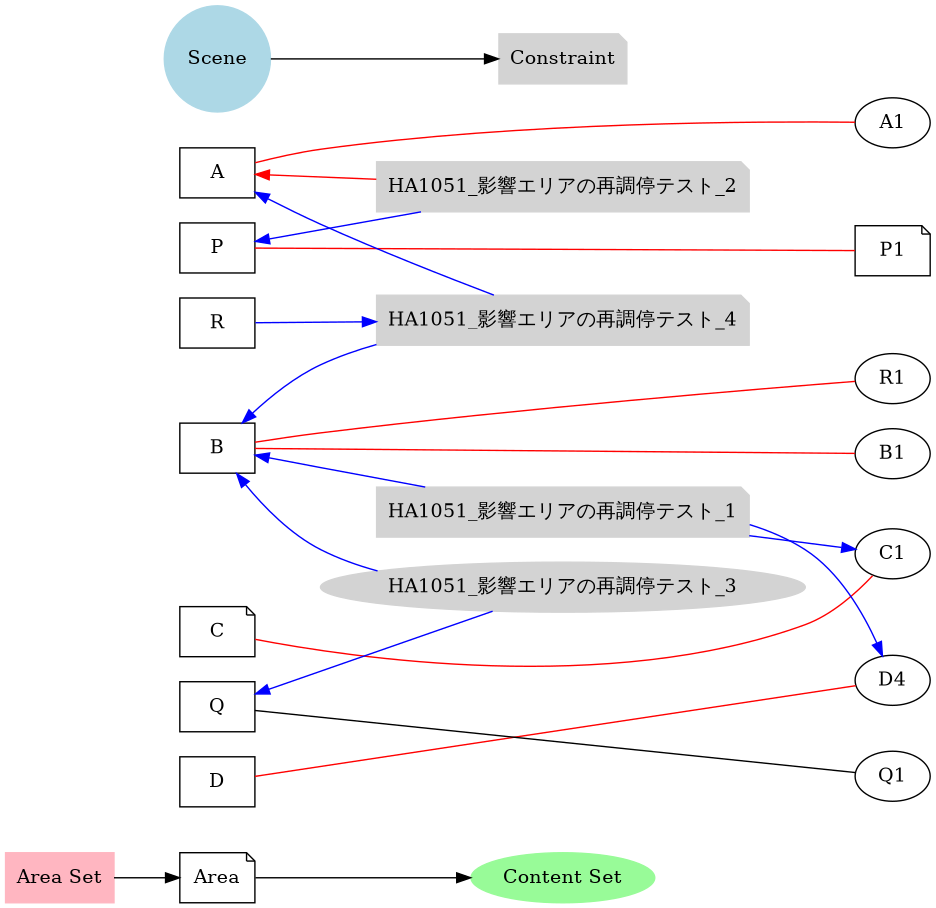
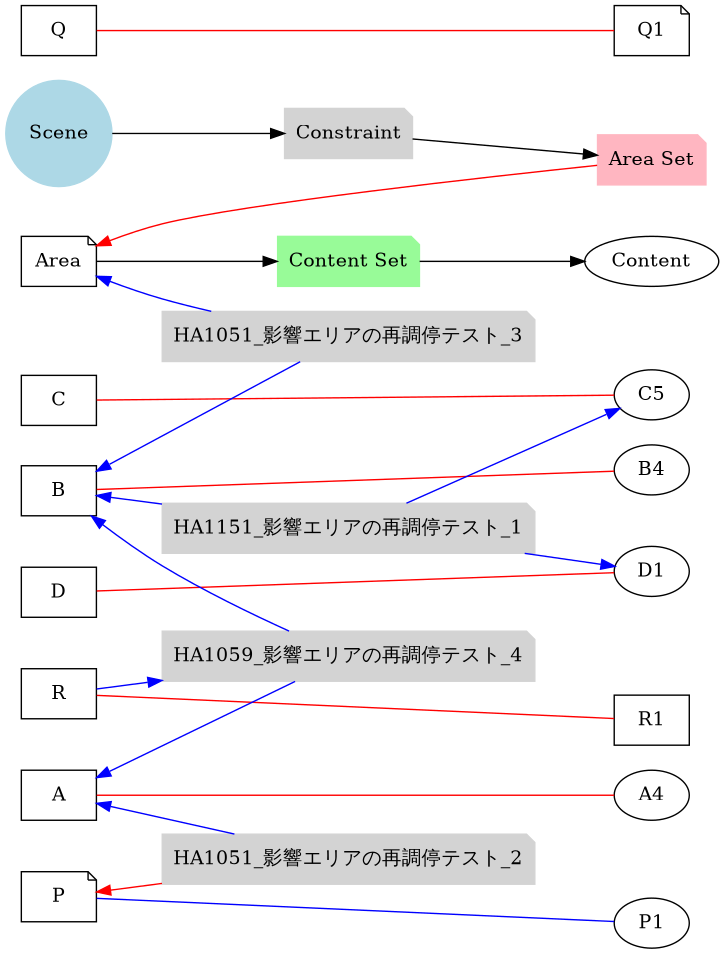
node "A1": label "A1" -> "A4"
edge "Constraint" -> "Area Set": added
edge "HA1051_影響エリアの再調停テスト_2" -> "A": color red -> blue
edge "HA1051_影響エリアの再調停テスト_2" -> "P": color blue -> red
node "P": shape box -> note
edge "P" -- "P1": color red -> blue
node "P1": shape note -> ellipse
node "Content": added
node "HA1051_影響エリアの再調停テスト_4": label "HA1051_影響エリアの再調停テスト_4" -> "HA1059_影響エリアの再調停テスト_4"
node "R1": shape ellipse -> box
edge "R1" -- "B": now "R1" -- "R"
node "B1": label "B1" -> "B4"
node "HA1051_影響エリアの再調停テスト_1": label "HA1051_影響エリアの再調停テスト_1" -> "HA1151_影響エリアの再調停テスト_1"
node "C1": label "C1" -> "C5"
node "HA1051_影響エリアの再調停テスト_3": shape ellipse -> note
node "C": shape note -> box
edge "HA1051_影響エリアの再調停テスト_3" -> "Q": now "HA1051_影響エリアの再調停テスト_3" -> "Area"
node "D4": label "D4" -> "D1"
edge "Q" -- "Q1": color black -> red
node "Q1": shape ellipse -> note
node "Area Set": shape box -> note
edge "Area Set" -> "Area": color black -> red
node "Content Set": shape ellipse -> note
